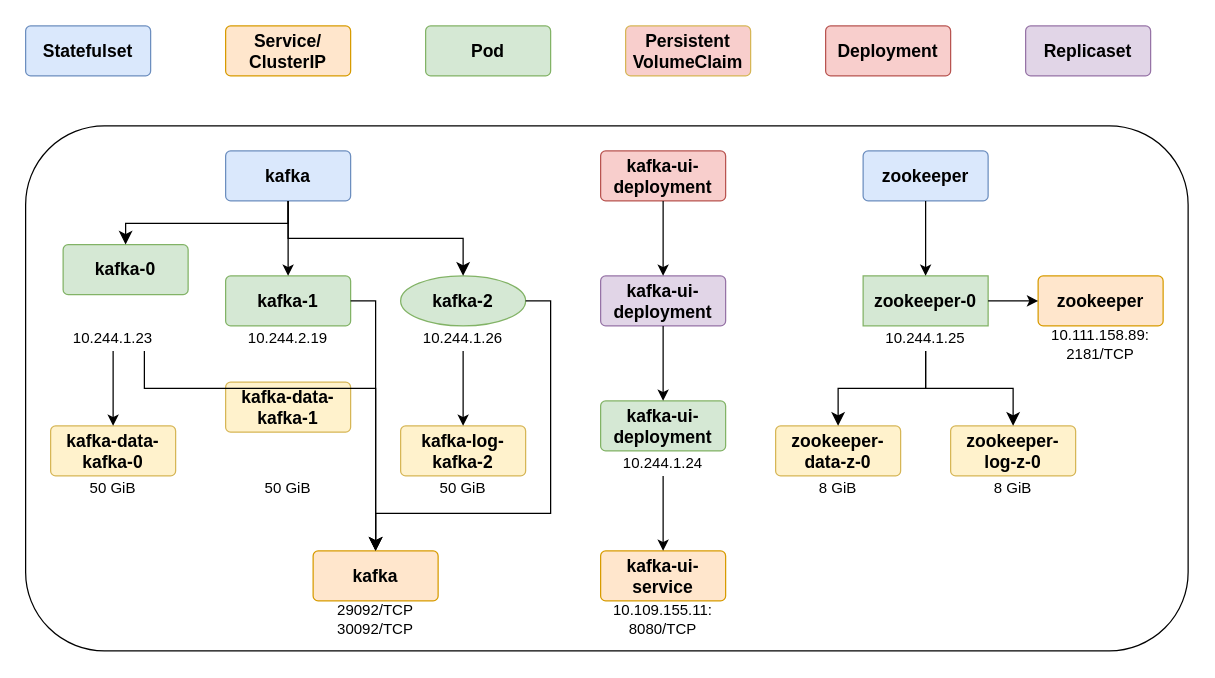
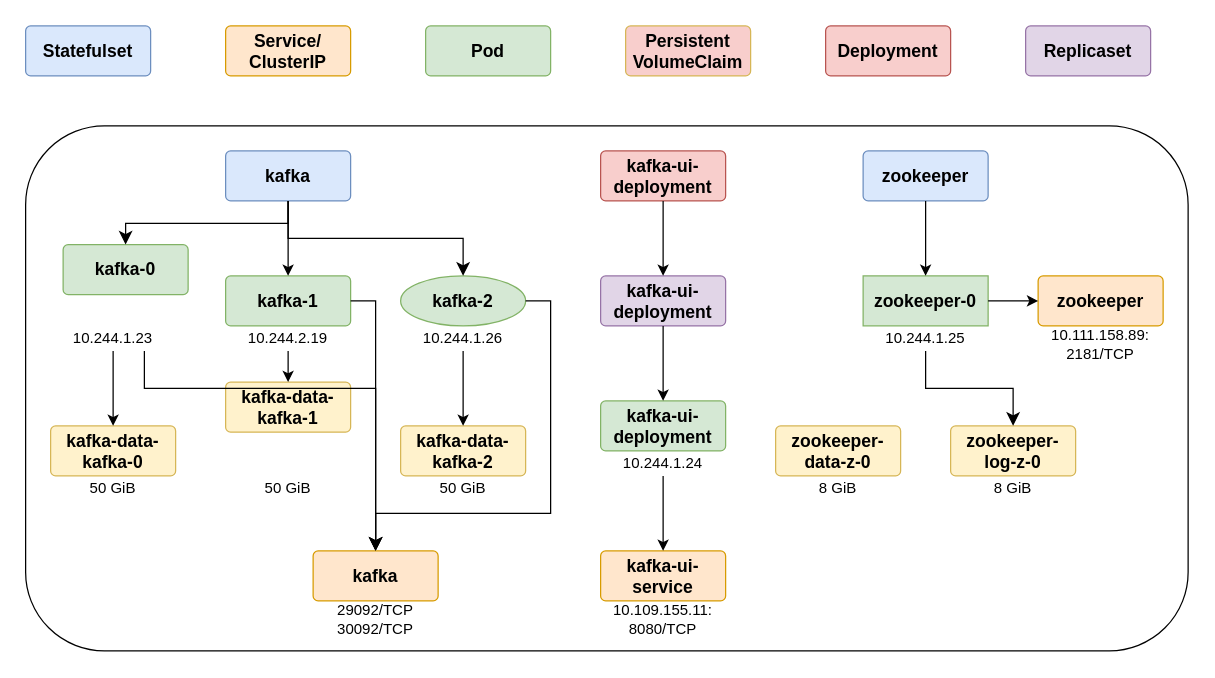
edge "10.244.2.19" -> "kafka-data-kafka-1": added
edge "10.244.1.25" -> "zookeeper-data-z-0": removed
node "kafka-log-kafka-2": label "kafka-log-kafka-2" -> "kafka-data-kafka-2"
